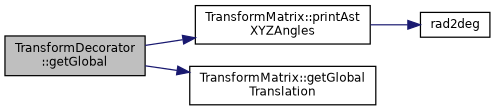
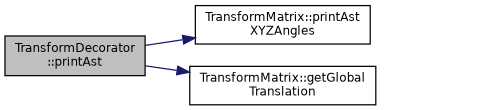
node "rad2deg": removed
node "TransformDecorator ::getGlobal": label "TransformDecorator ::getGlobal" -> "TransformDecorator ::printAst"
